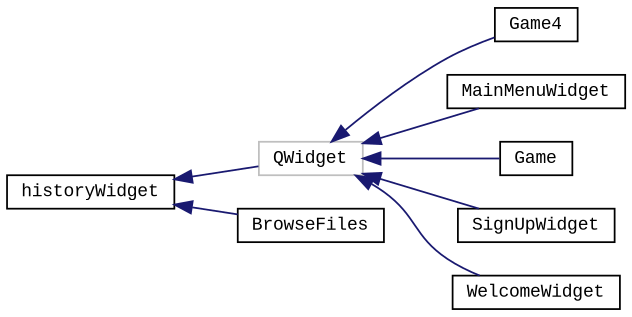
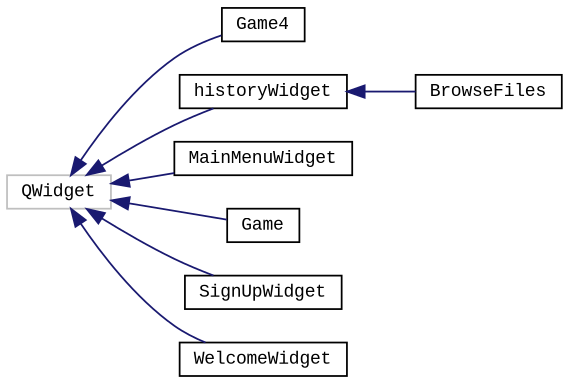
edge "QWidget" -> "historyWidget": reversed
